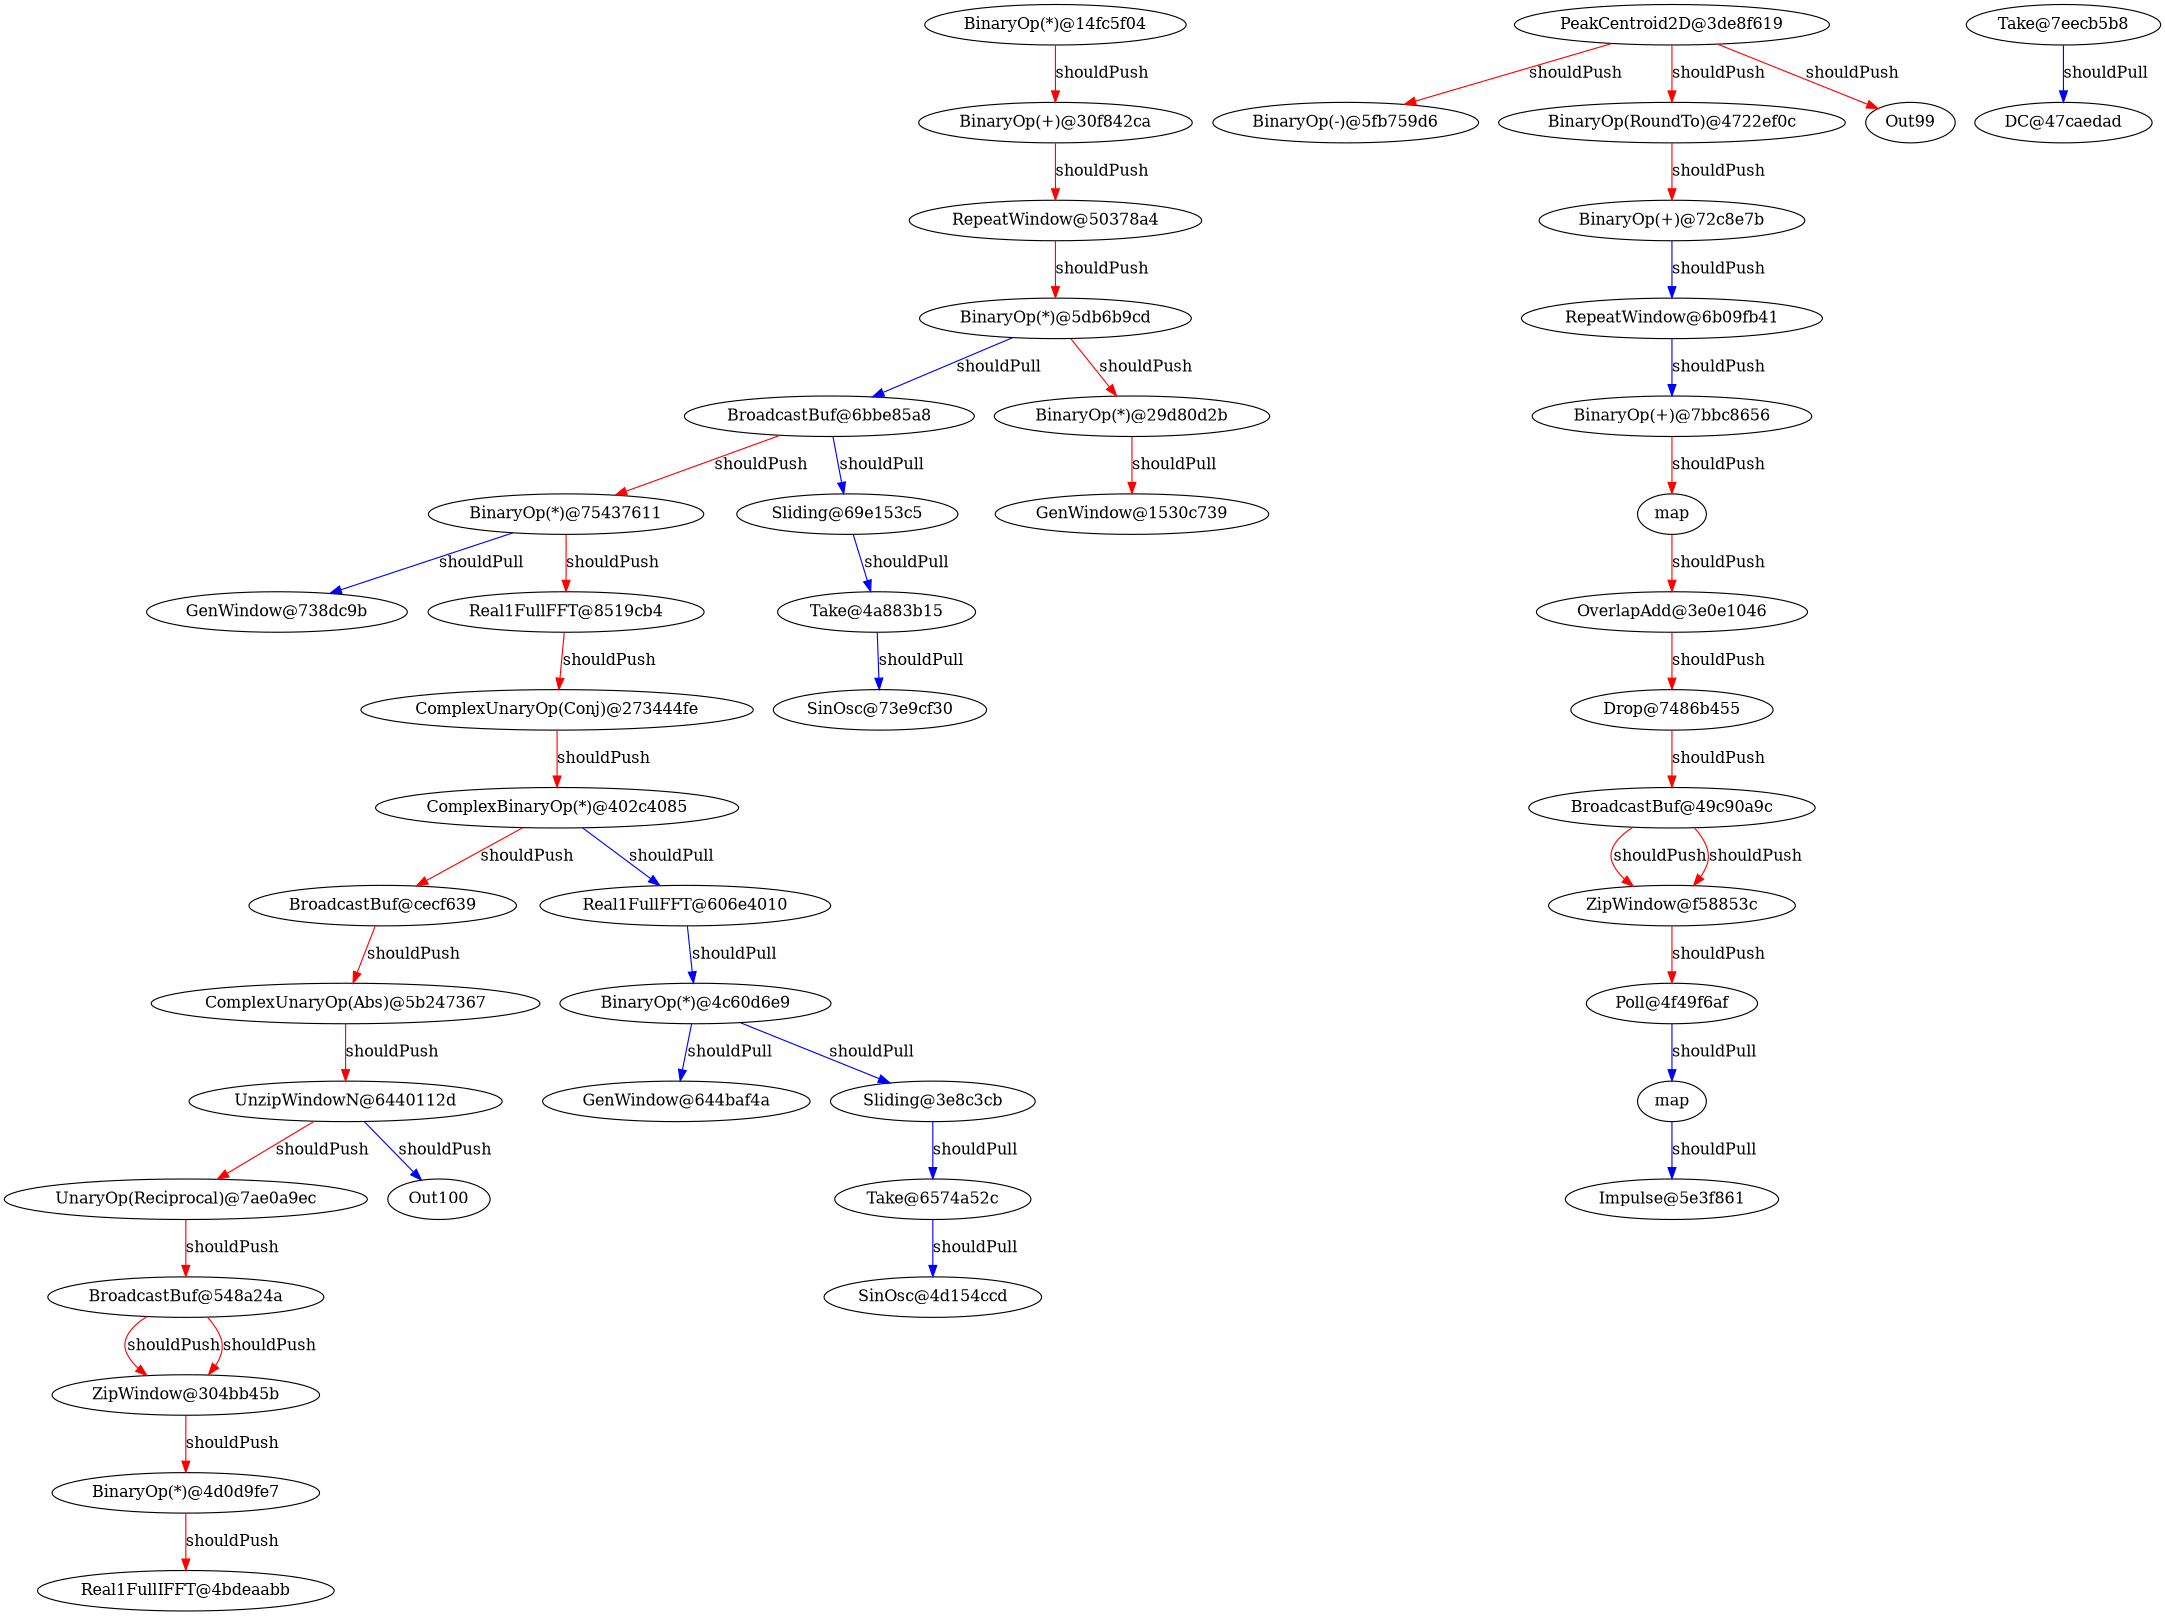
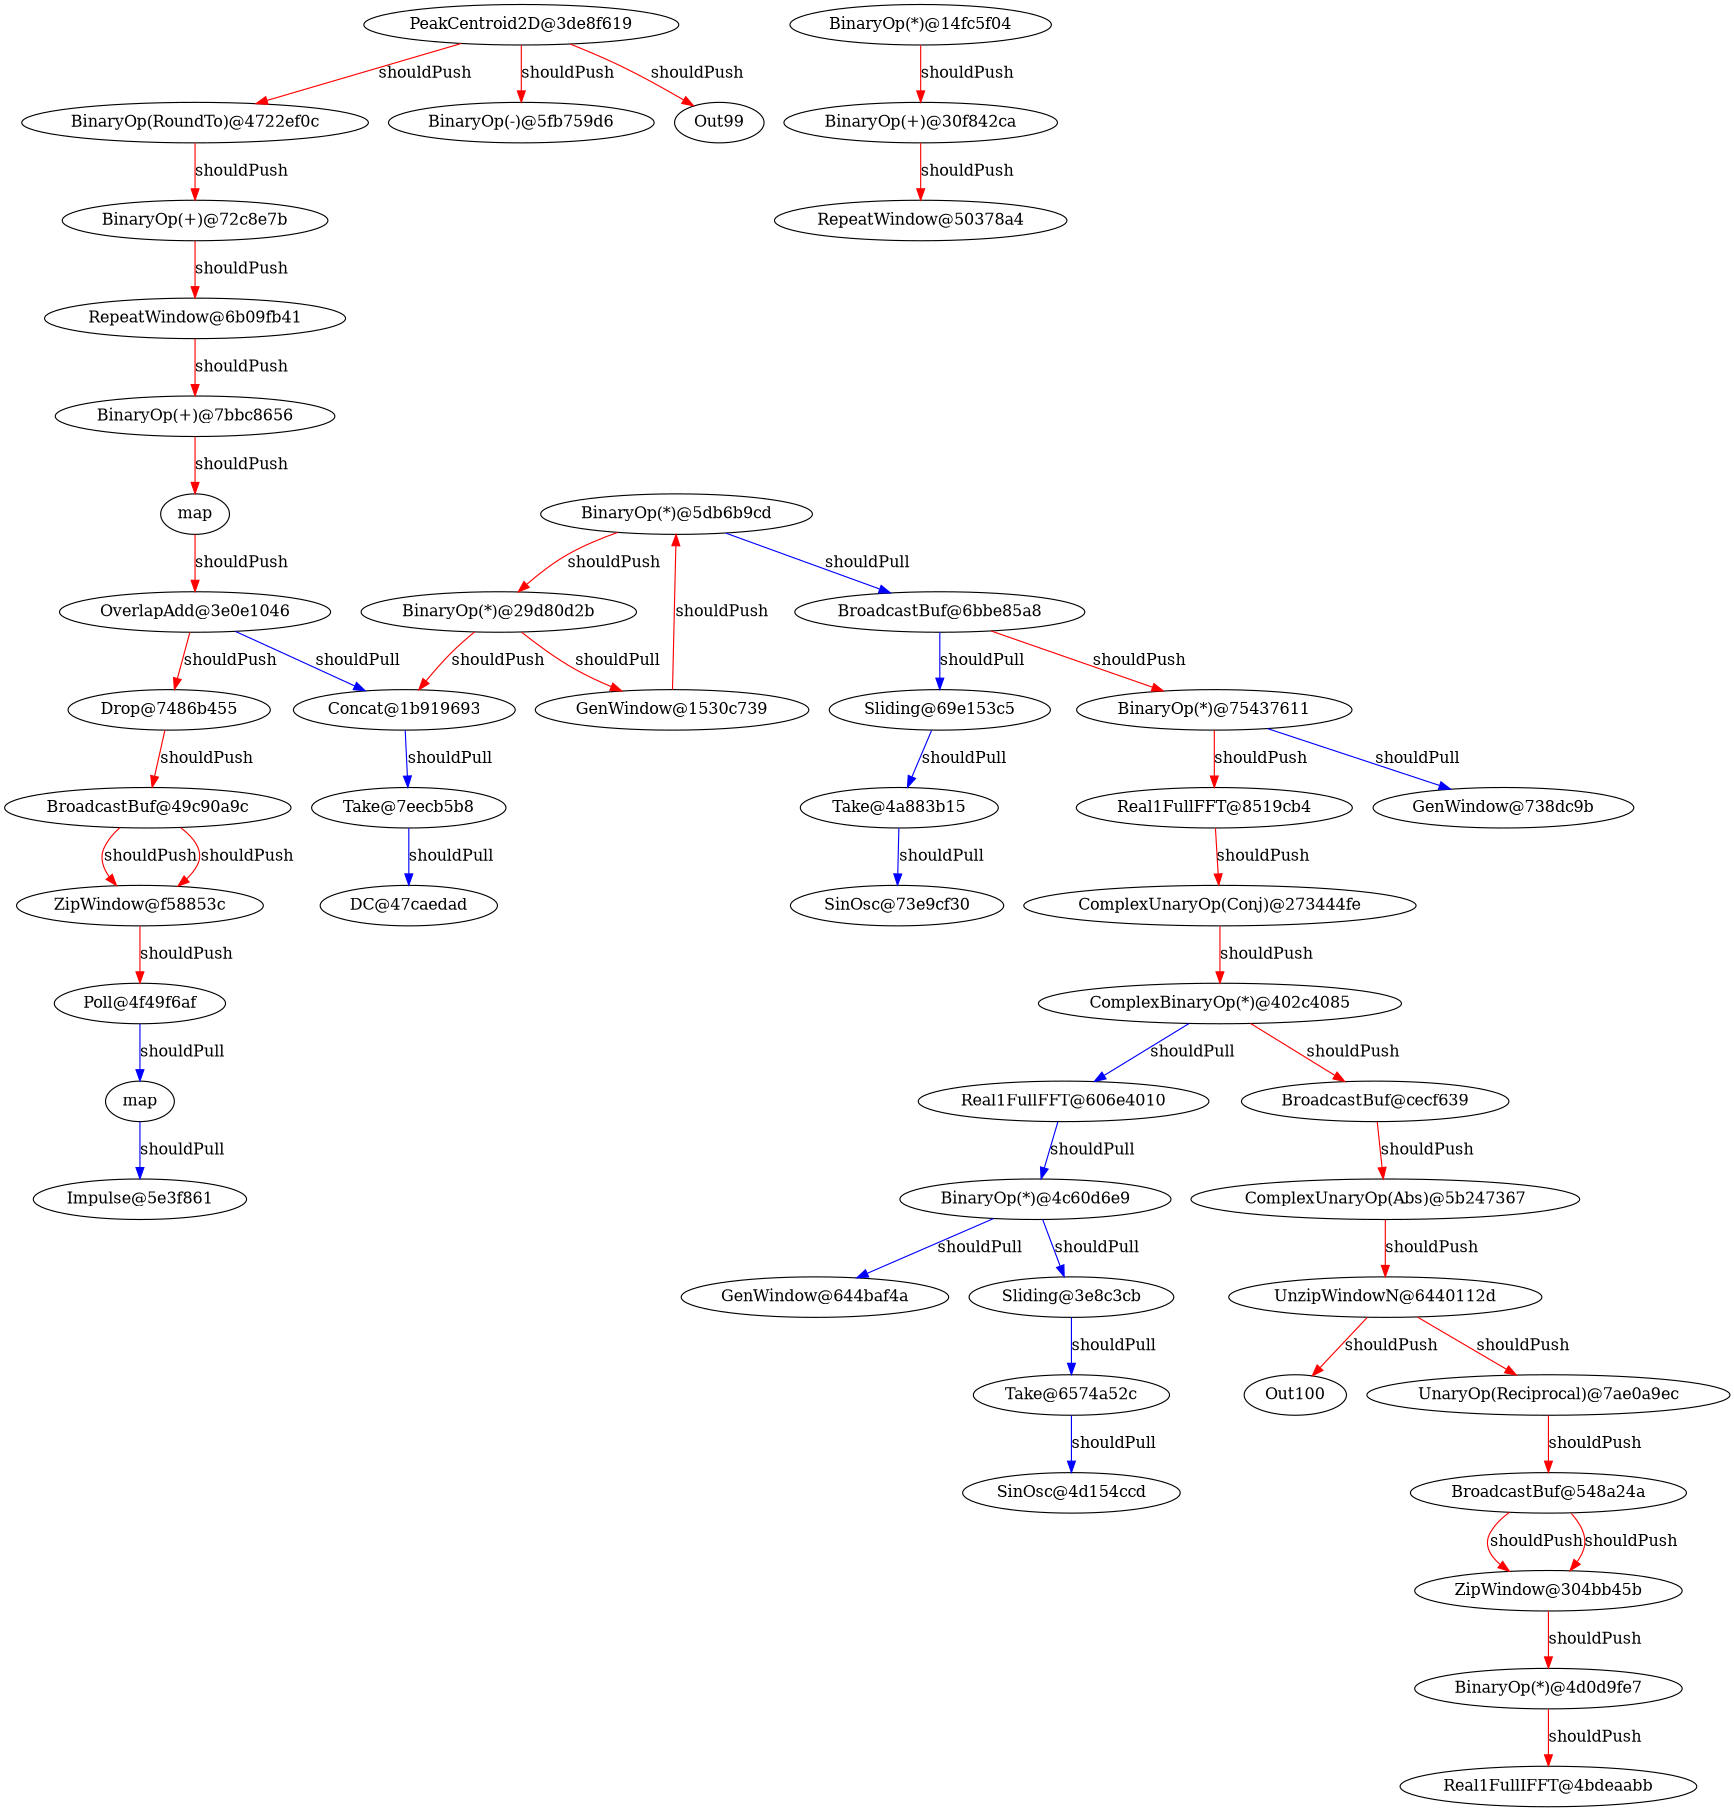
edge "RepeatWindow@50378a4" -> "BinaryOp(*)@5db6b9cd": now "GenWindow@1530c739" -> "BinaryOp(*)@5db6b9cd"
edge "BinaryOp(+)@72c8e7b" -> "RepeatWindow@6b09fb41": color blue -> red
edge "RepeatWindow@6b09fb41" -> "BinaryOp(+)@7bbc8656": color blue -> red
node "Concat@1b919693": added
edge "UnzipWindowN@6440112d" -> "Out100": color blue -> red
